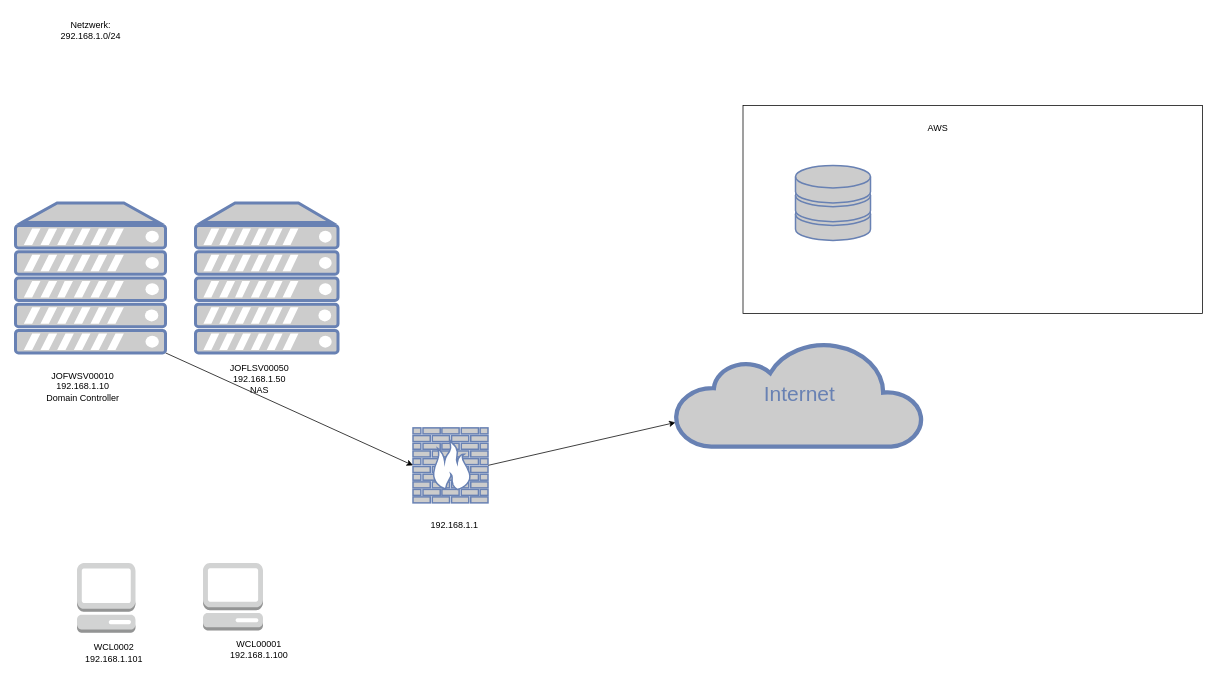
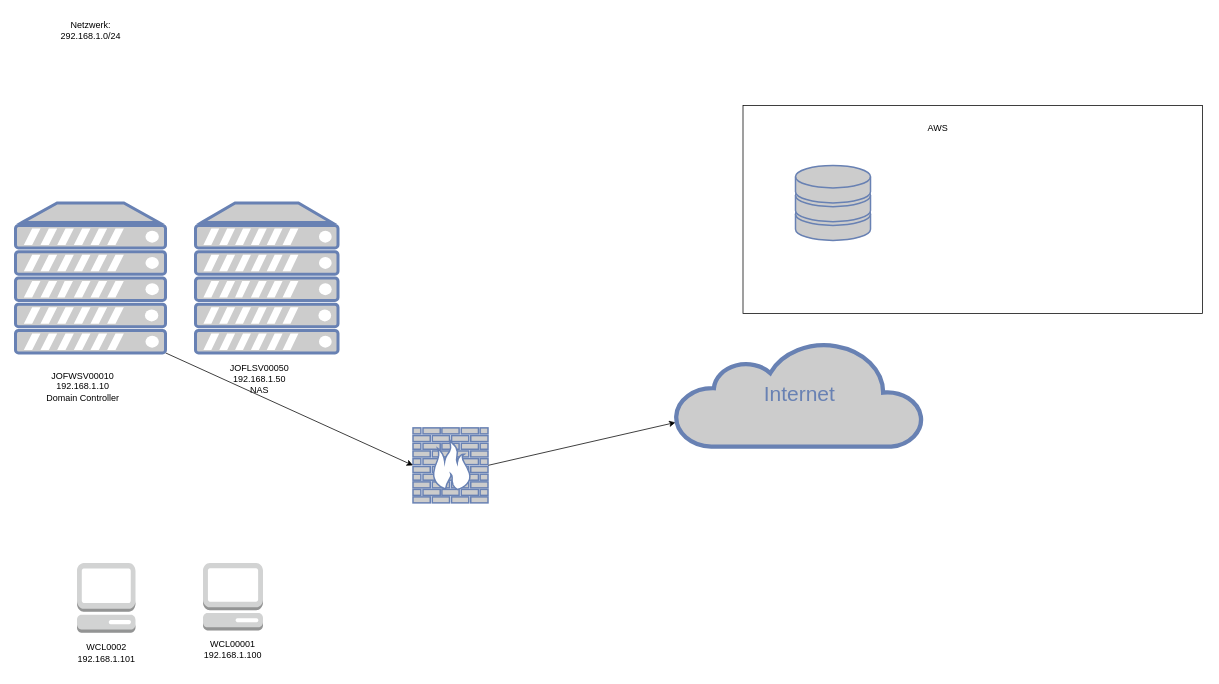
node "192.168.1.1": removed
node "WCL00001 192.168.1.100": moved (259, 649) -> (233, 649)
node "WCL0002 192.168.1.101": moved (114, 653) -> (106, 653)
